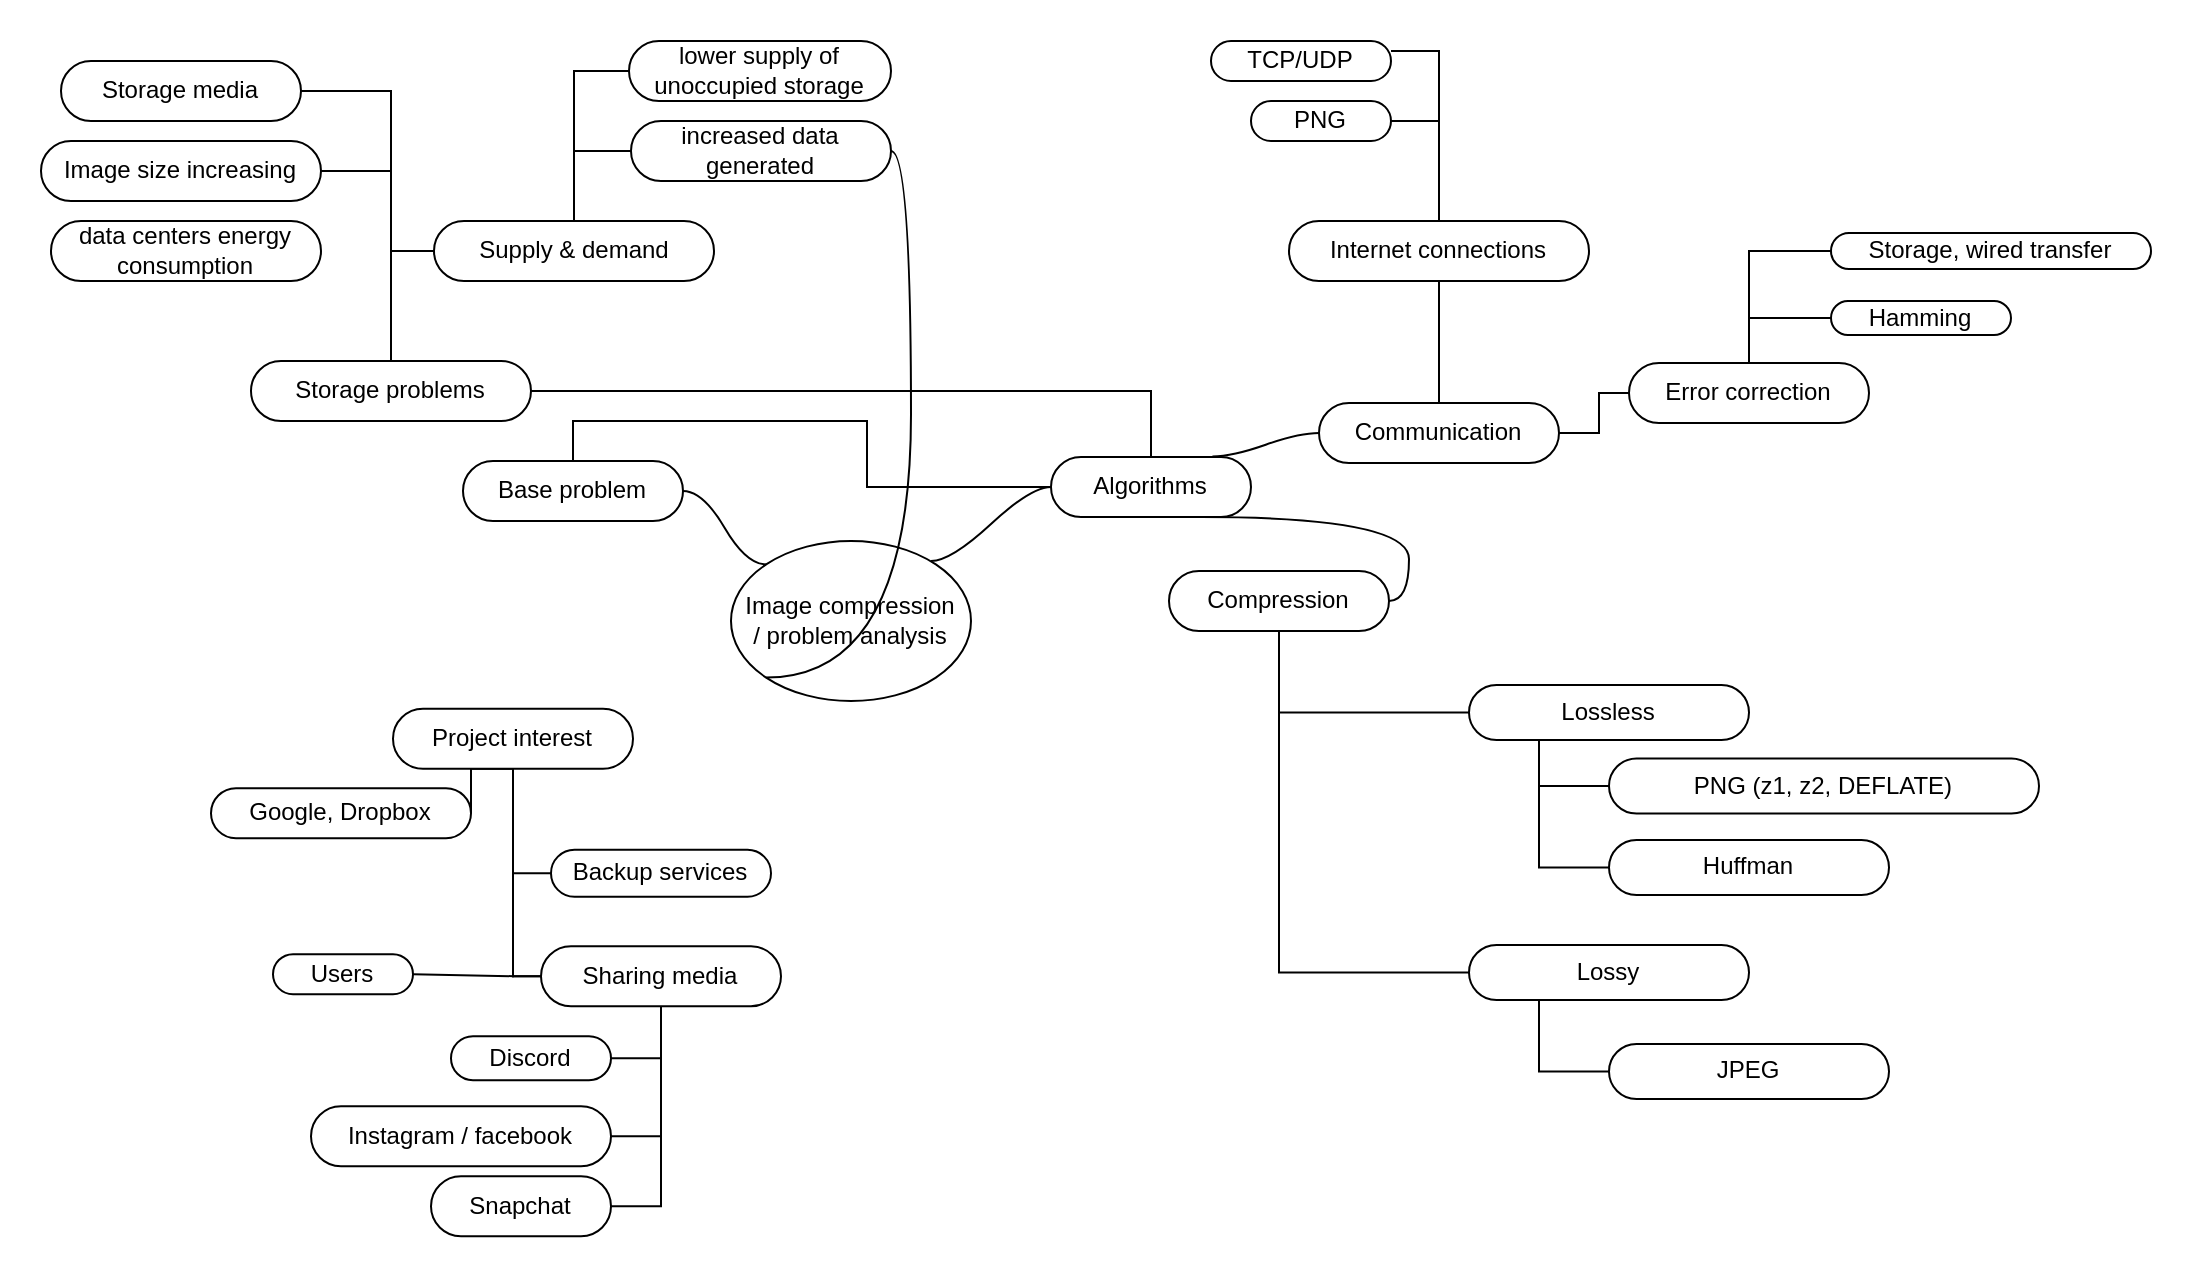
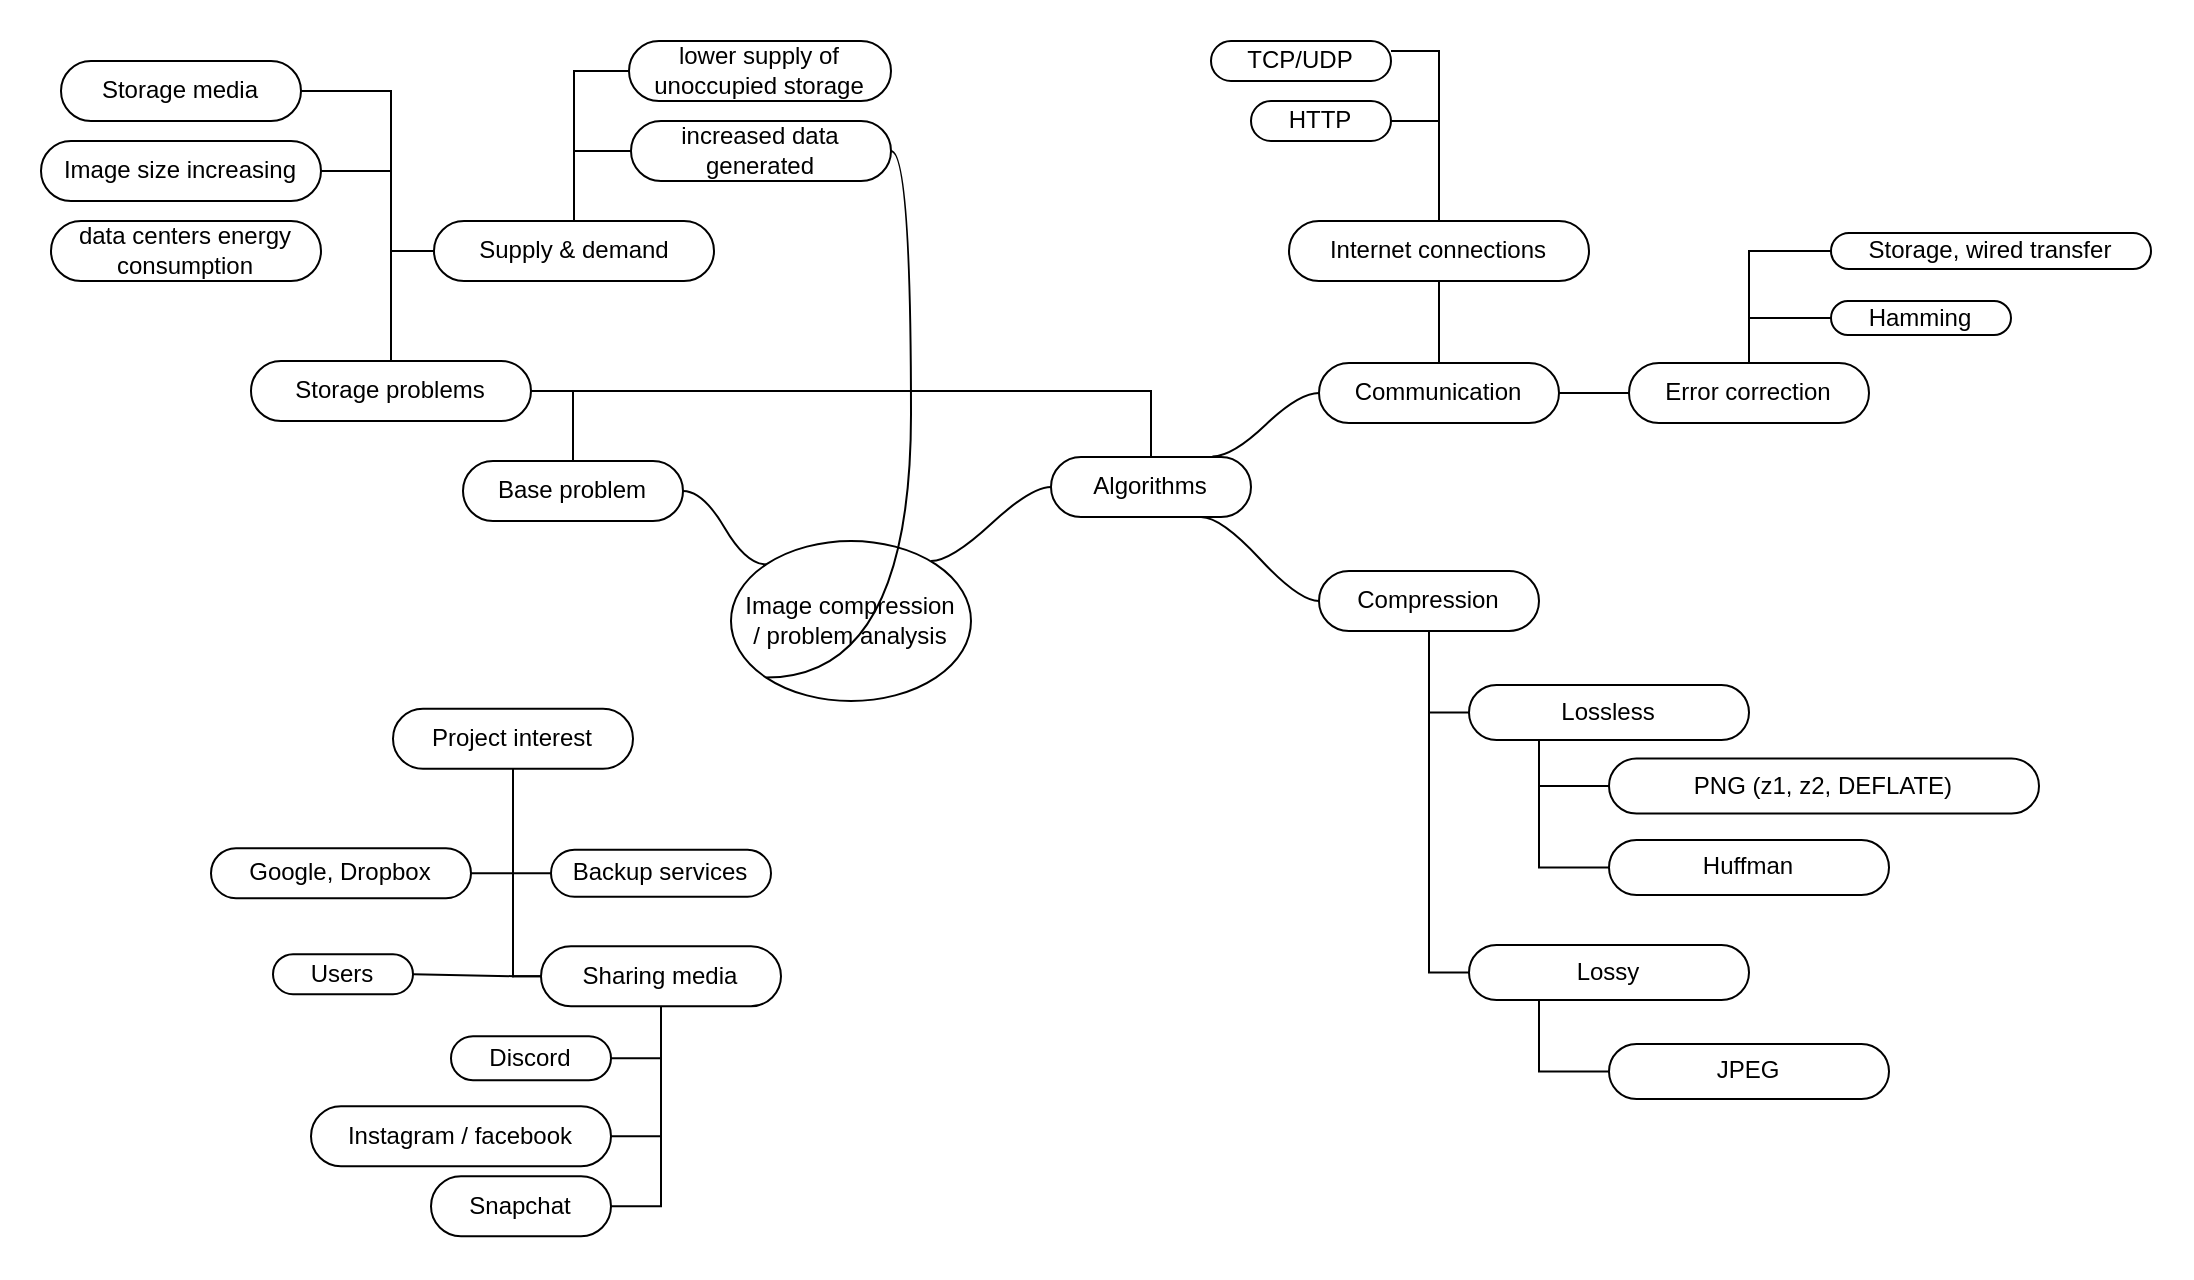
node "PNG": label "PNG" -> "HTTP"
edge "Algorithms" -- "Base problem": now "Storage problems" -- "Base problem"
node "Communication": moved (1439, 433) -> (1439, 393)
node "Compression": moved (1279, 601) -> (1429, 601)
node "Google, Dropbox": moved (341, 813) -> (341, 873)
